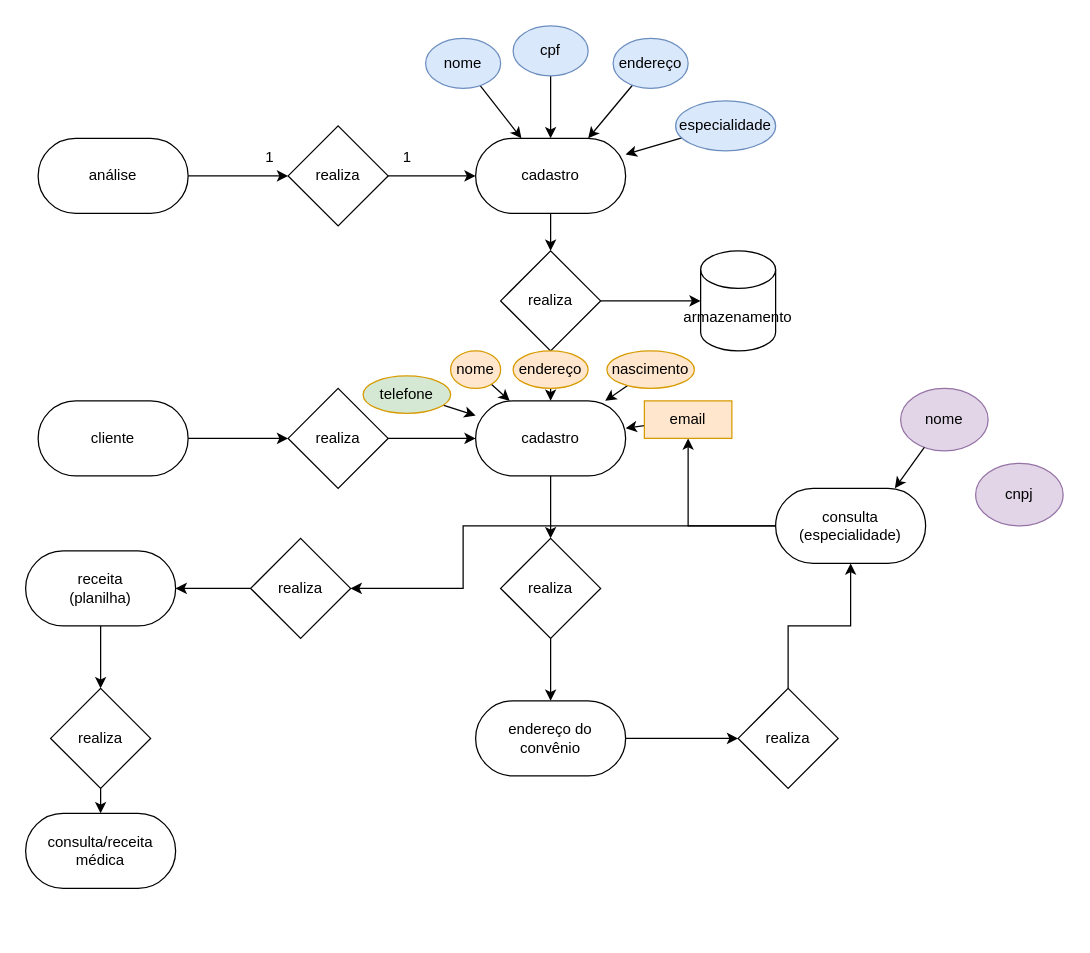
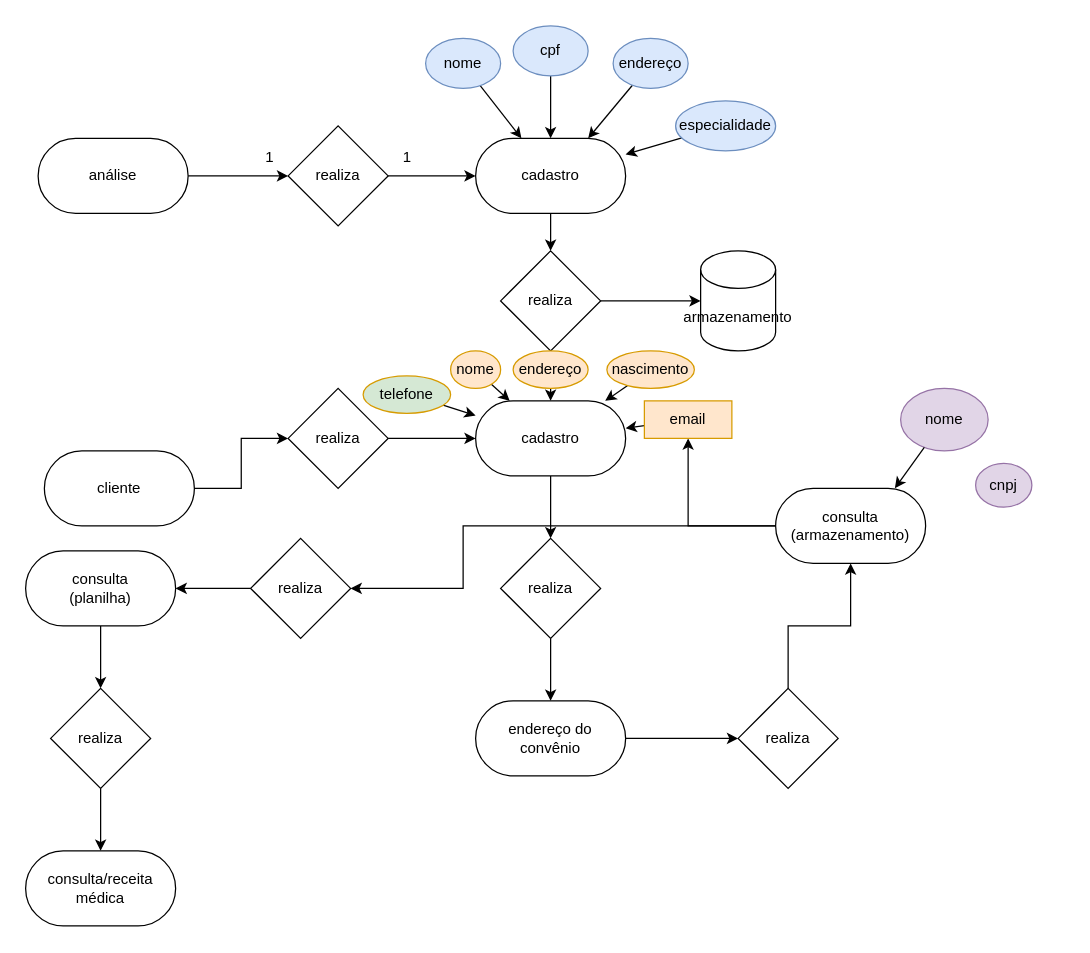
node "cliente": moved (113, 438) -> (119, 488)
node "cnpj": size 88x63 -> 56x44
node "consulta (especialidade)": label "consulta (especialidade)" -> "consulta (armazenamento)"
node "receita (planilha)": label "receita (planilha)" -> "consulta (planilha)"
node "consulta/receita médica": moved (101, 851) -> (101, 888)
